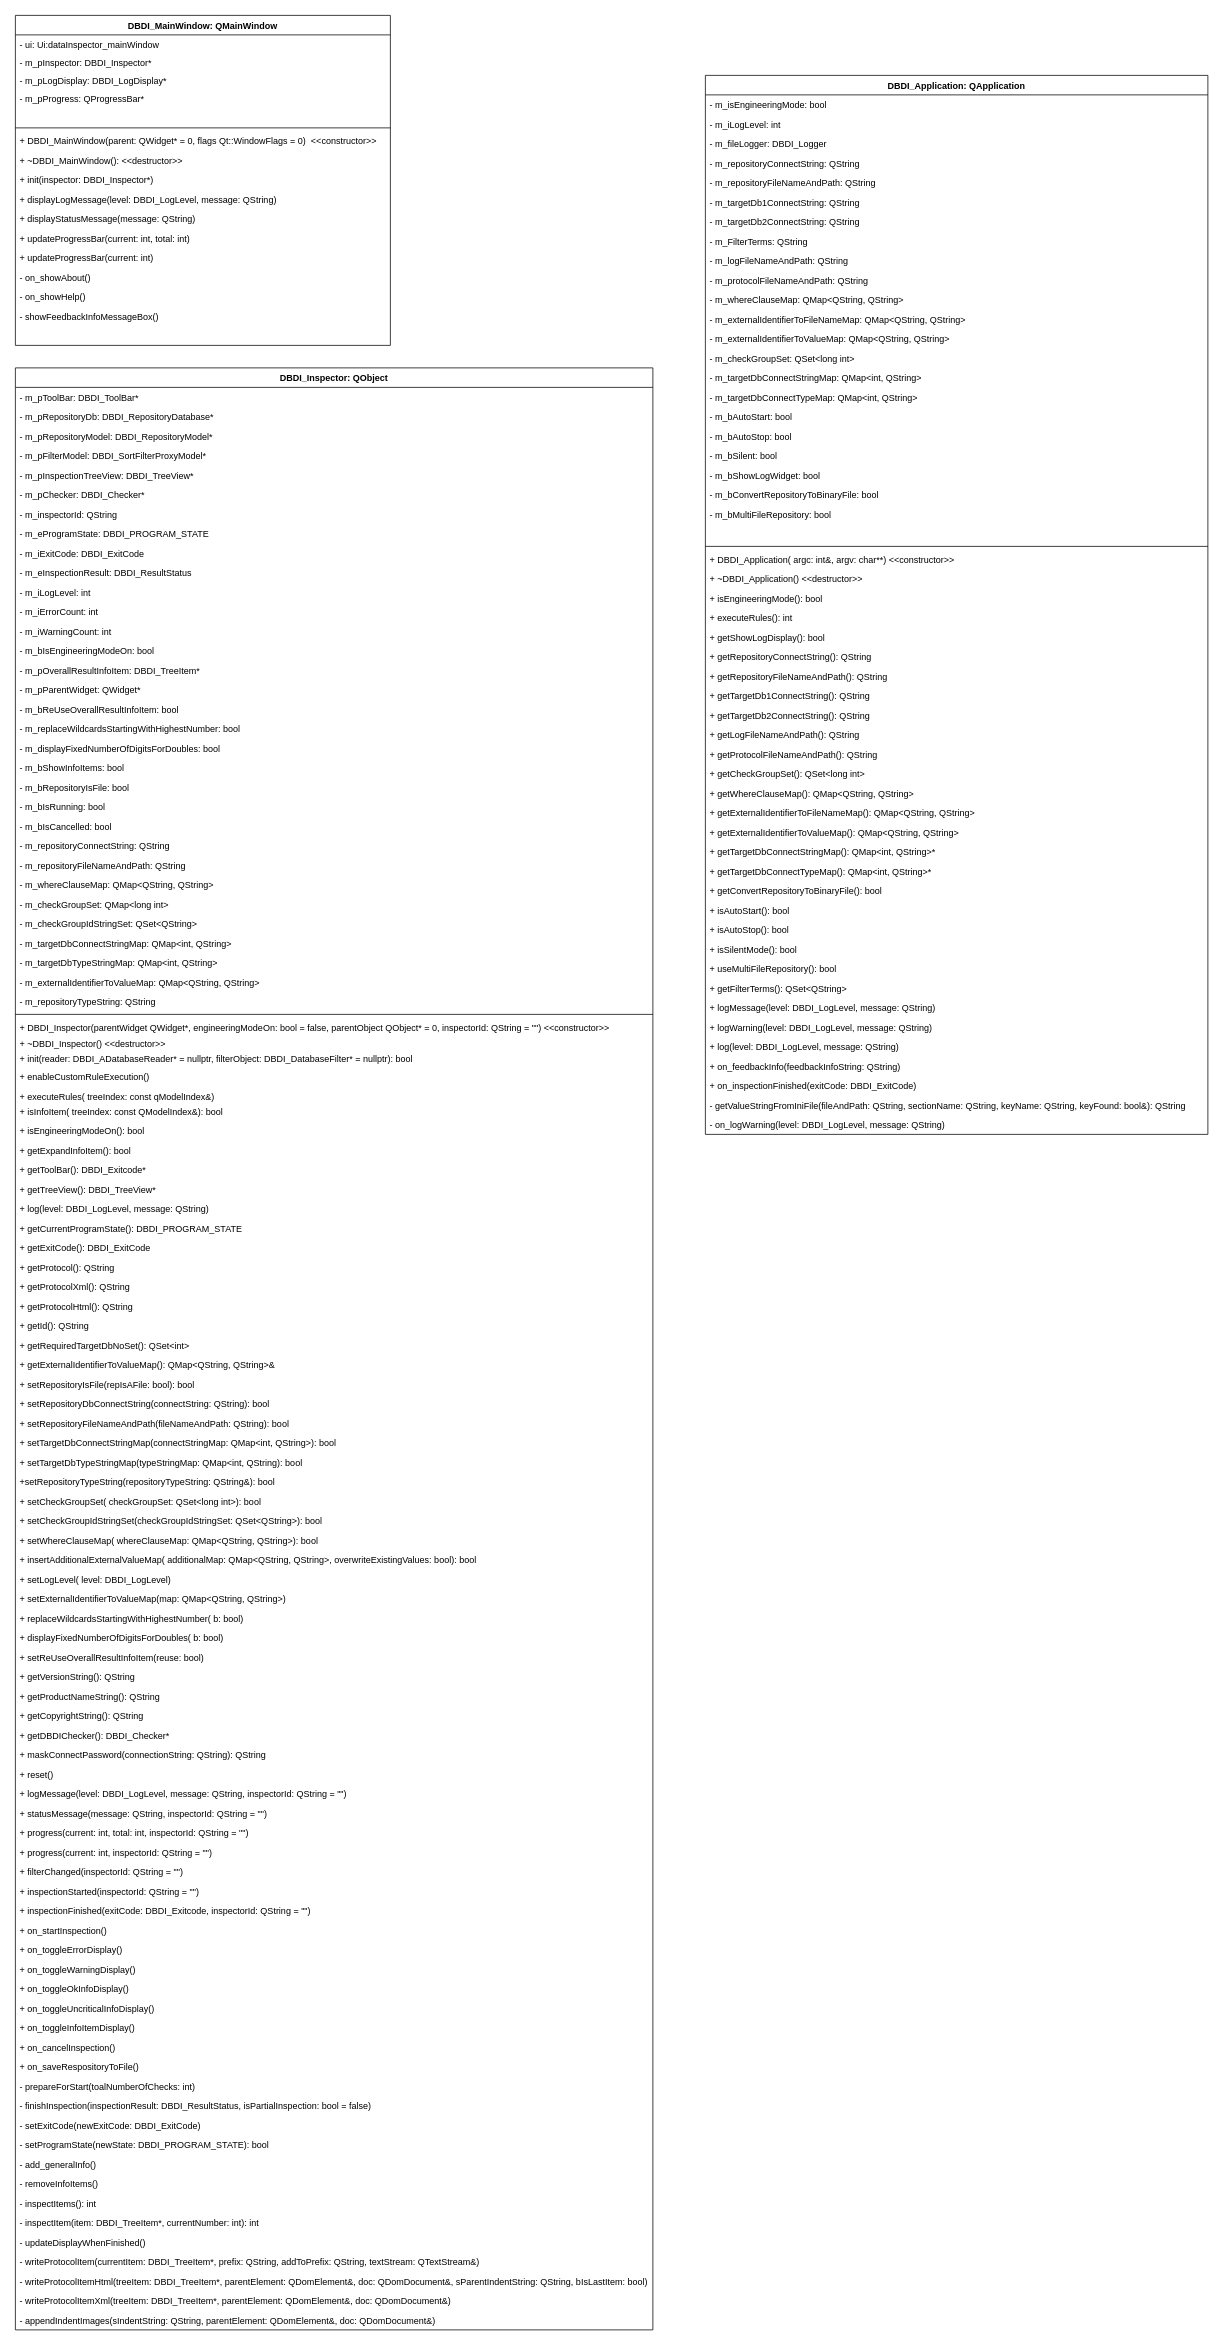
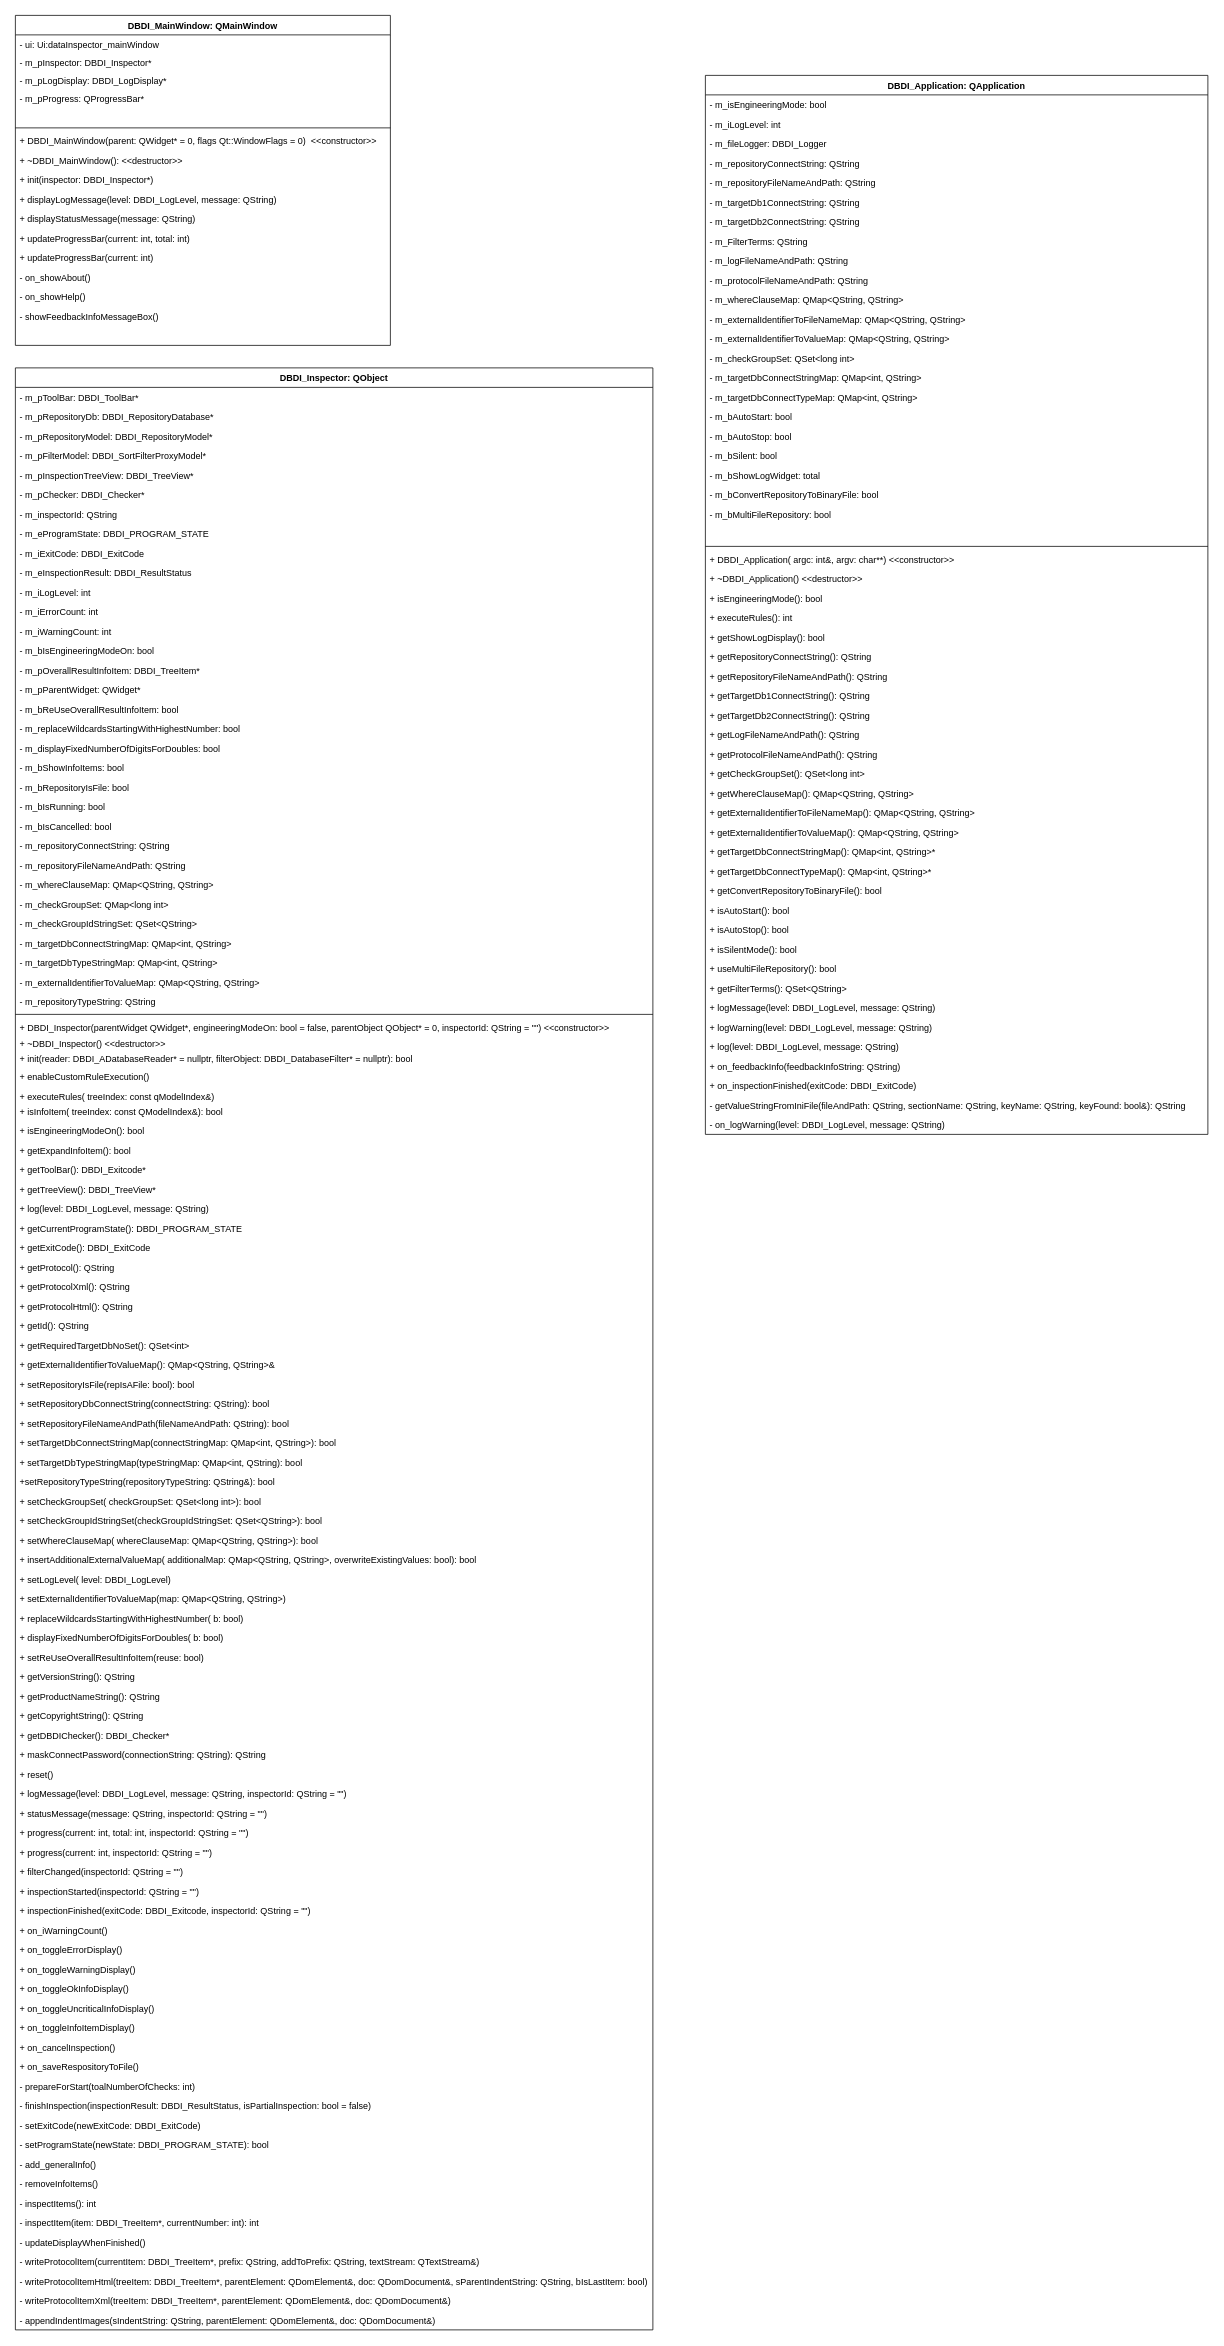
node "- m_bShowLogWidget: bool": label "- m_bShowLogWidget: bool" -> "- m_bShowLogWidget: total"
node "+ on_startInspection()": label "+ on_startInspection()" -> "+ on_iWarningCount()"
